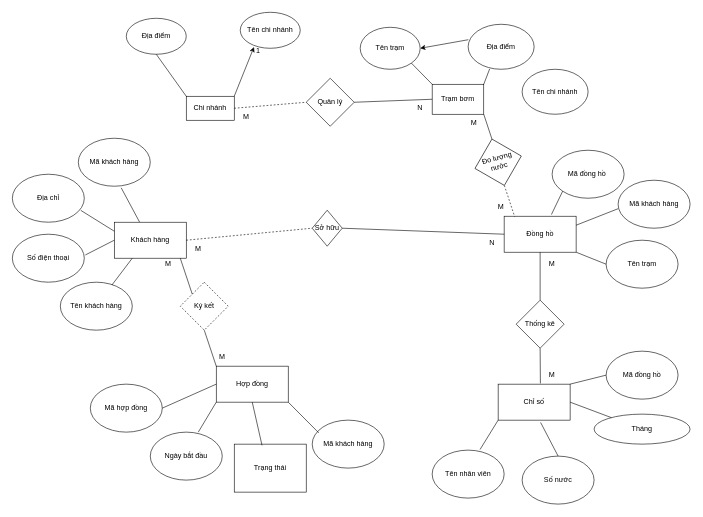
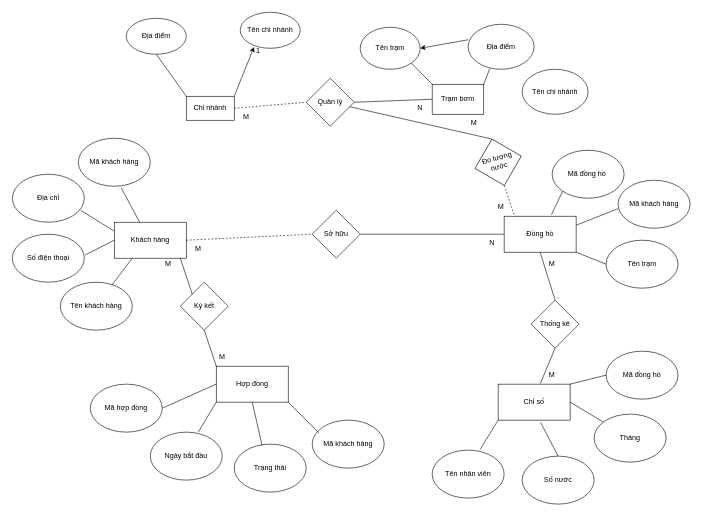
edge "Trạm bơm" -- "Đo lượng nước": now "Quản lý" -- "Đo lượng nước"
node "Sở hữu": size 30x36 -> 48x48
node "Ký kết": style dashed -> solid
node "Thống kê": moved (540, 324) -> (555, 324)
node "Tháng": size 96x30 -> 72x48
node "Trạng thái": shape rectangle -> ellipse
